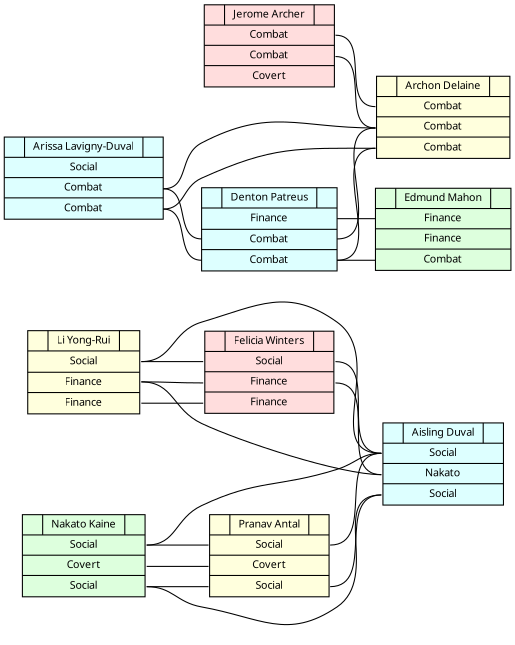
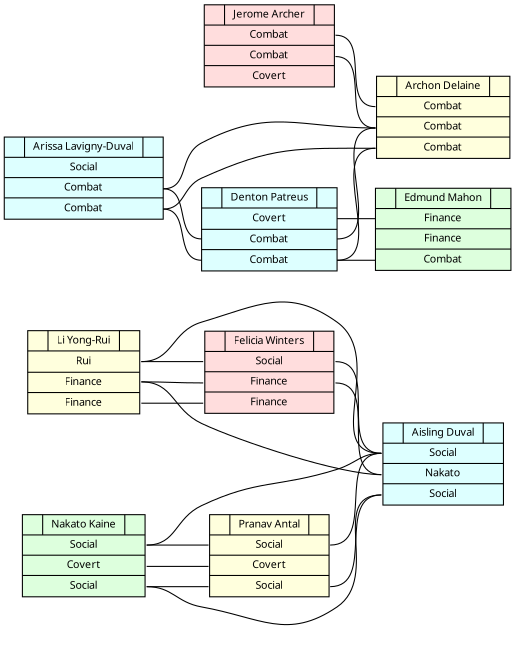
node "Denton Patreus": text "Finance" -> "Covert"
node "Li Yong-Rui": text "Social" -> "Rui"
